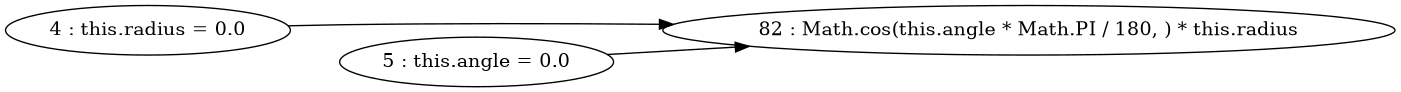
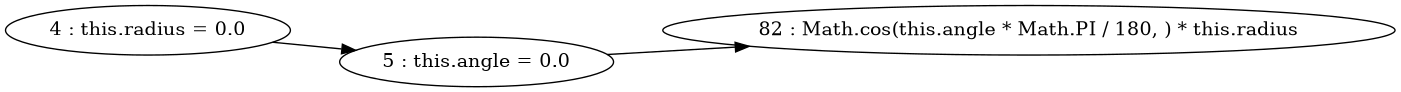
edge "4 : this.radius = 0.0" -> "82 : Math.cos(this.angle * Math.PI / 180, ) * this.radius": now "4 : this.radius = 0.0" -> "5 : this.angle = 0.0"
